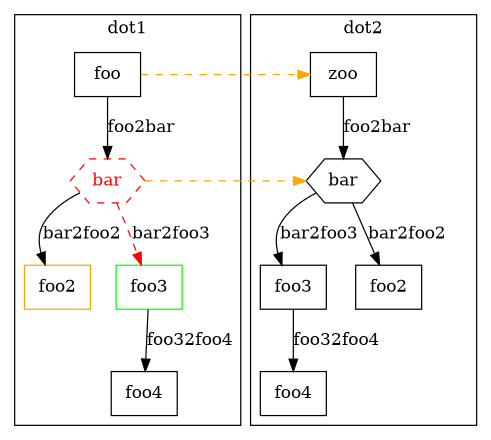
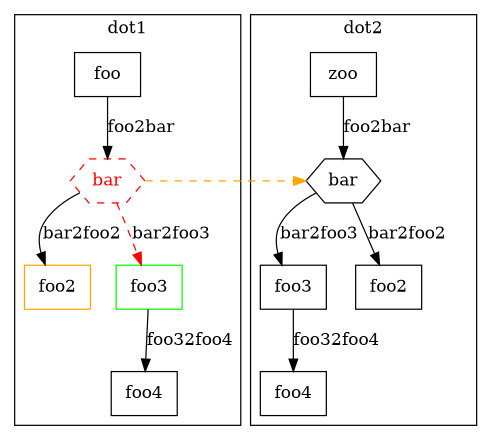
edge "foo" -> "zoo": removed
